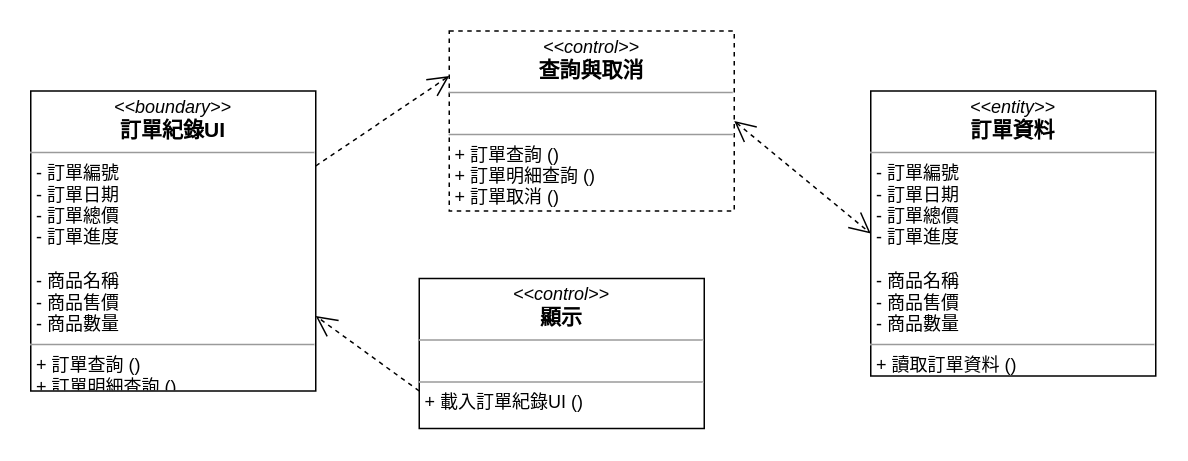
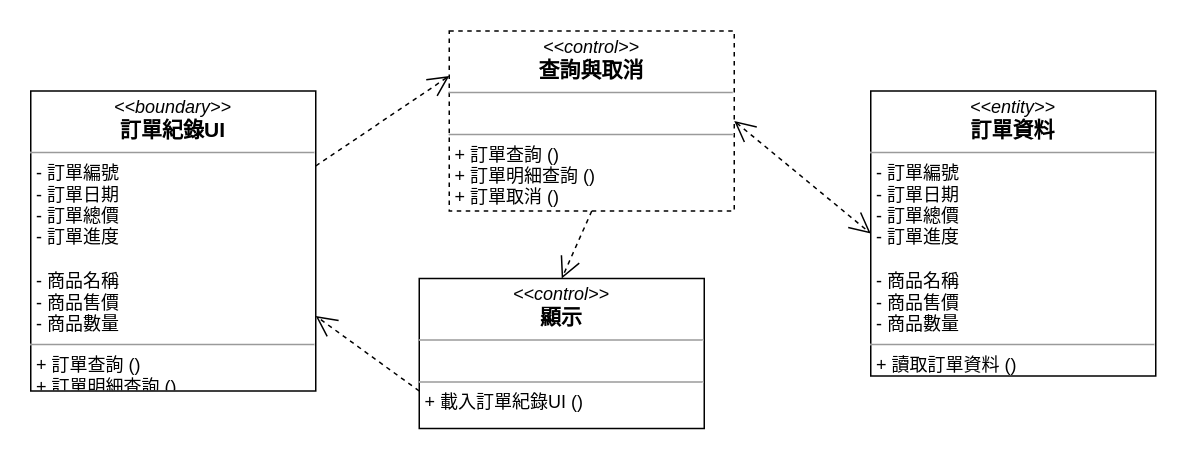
edge "<<control>> 查詢與取消 + 訂單查詢 () + 訂單明細查詢 () + 訂單取消 ()" -> "<<control>> 顯示 + 載入訂單紀錄UI ()": added
